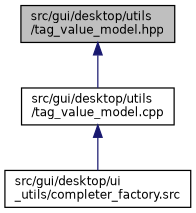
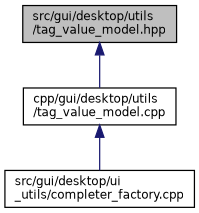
node "src/gui/desktop/utils /tag_value_model.cpp": label "src/gui/desktop/utils /tag_value_model.cpp" -> "cpp/gui/desktop/utils /tag_value_model.cpp"
node "src/gui/desktop/ui _utils/completer_factory.src": label "src/gui/desktop/ui _utils/completer_factory.src" -> "src/gui/desktop/ui _utils/completer_factory.cpp"
